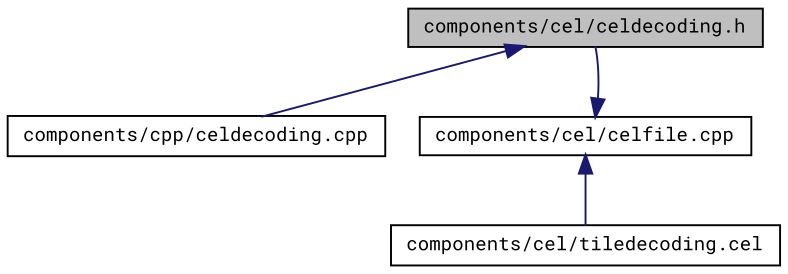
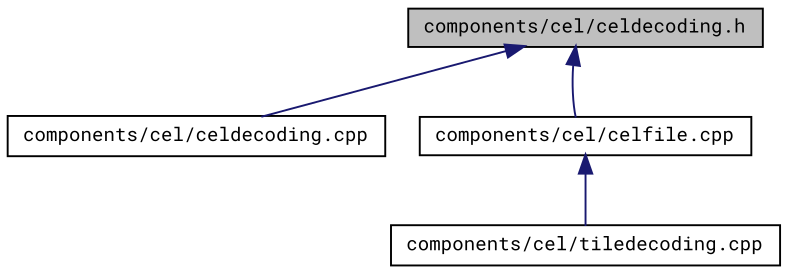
edge "components/cel/celdecoding.h" -> "components/cel/celfile.cpp": reversed
node "components/cpp/celdecoding.cpp": label "components/cpp/celdecoding.cpp" -> "components/cel/celdecoding.cpp"
node "components/cel/tiledecoding.cel": label "components/cel/tiledecoding.cel" -> "components/cel/tiledecoding.cpp"
